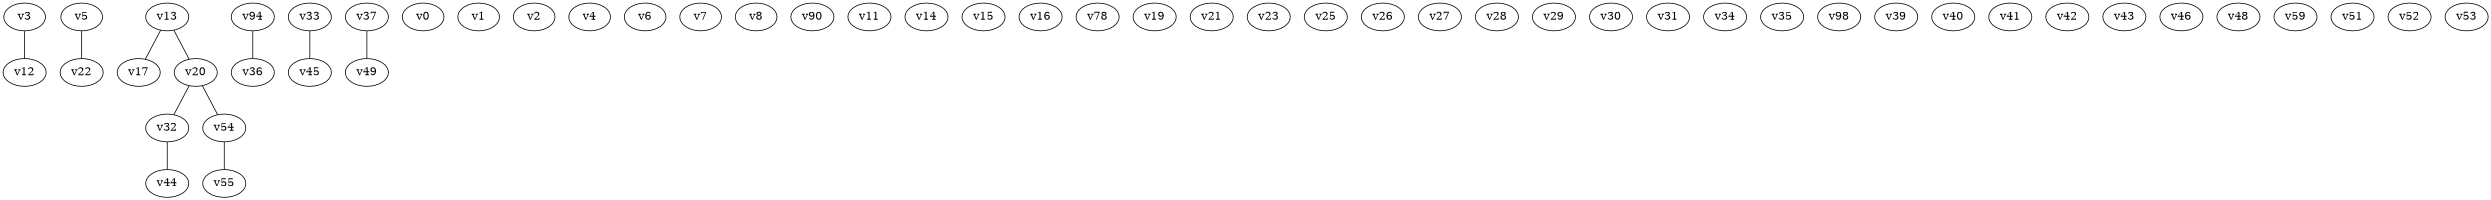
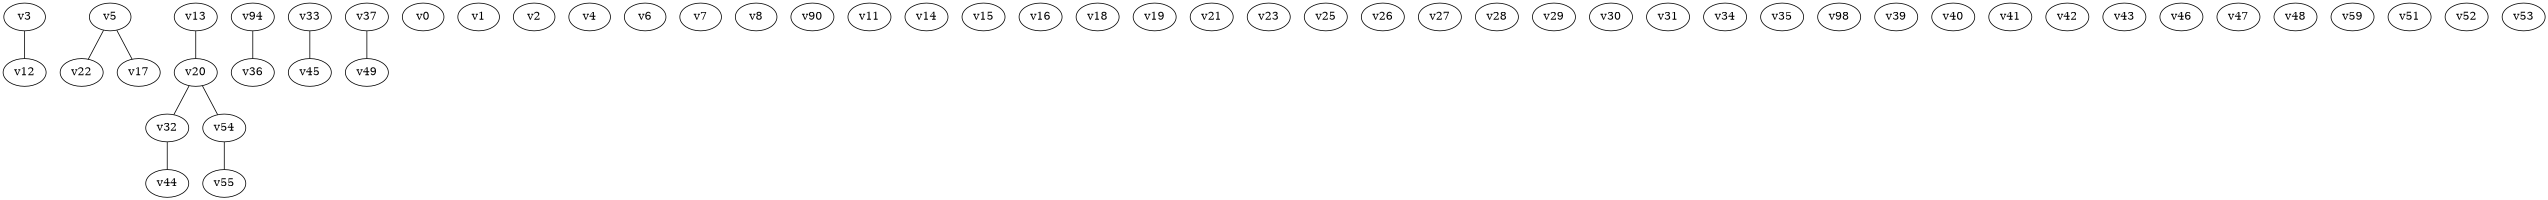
node "v78": label "v78" -> "v18"
node "v47": added
edge "v13" -- "v17": now "v5" -- "v17"
